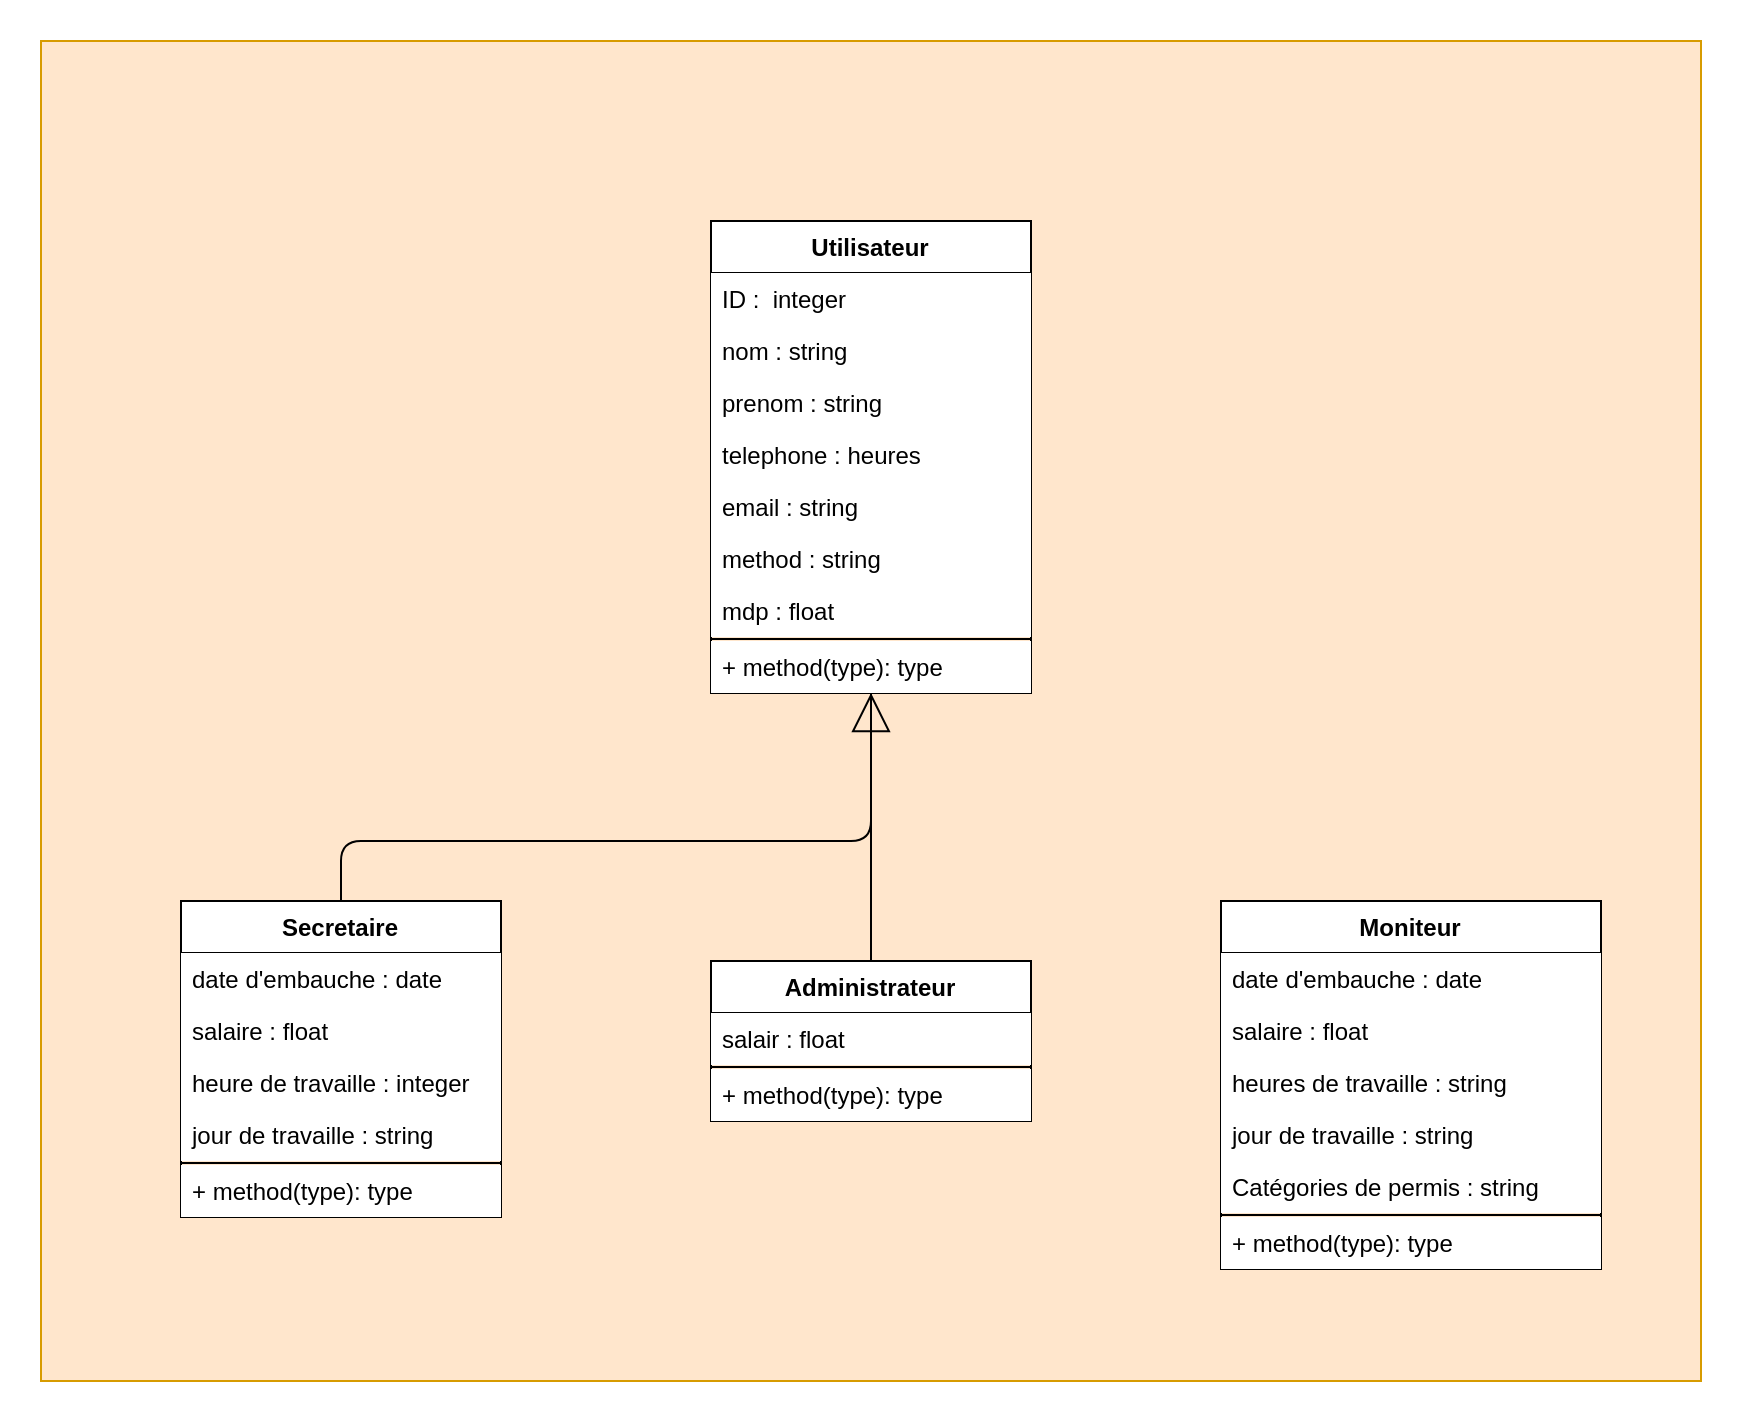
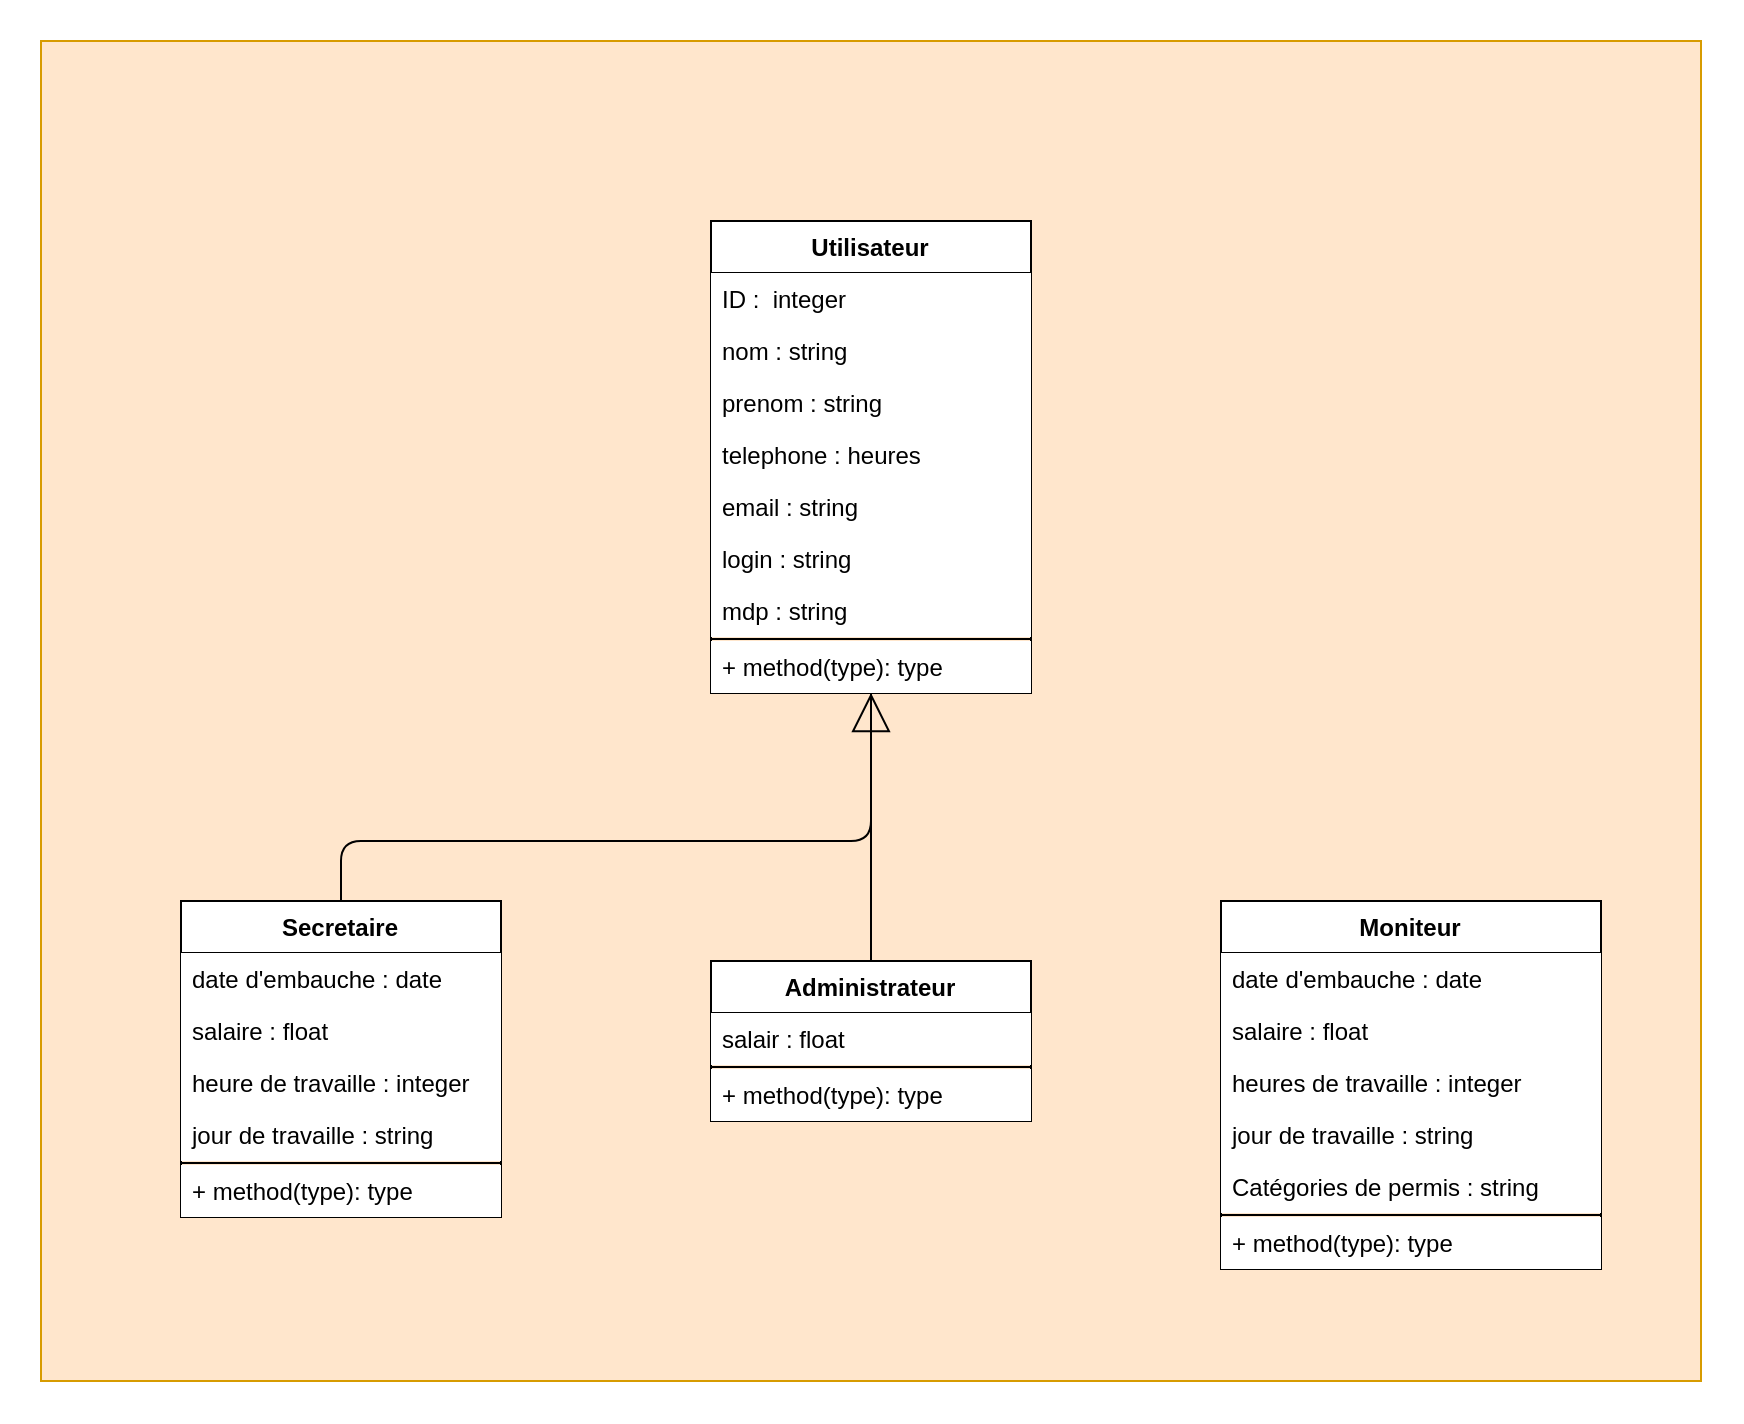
node "method : string": label "method : string" -> "login : string"
node "mdp : float": label "mdp : float" -> "mdp : string"
node "heures de travaille : string": label "heures de travaille : string" -> "heures de travaille : integer"
